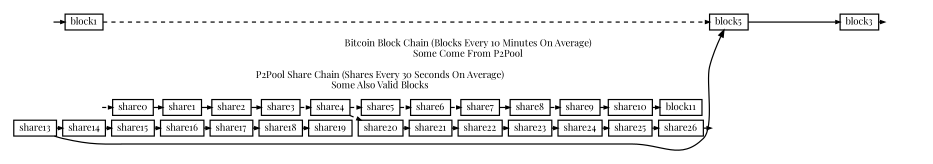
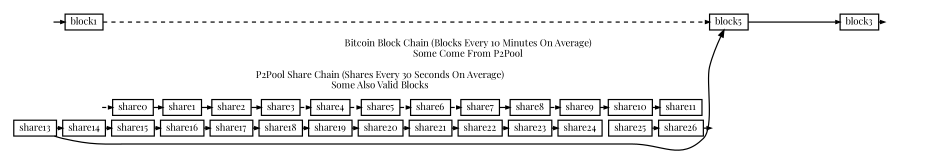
node "block11": label "block11" -> "share11"
edge "share4" -> "share20": now "share19" -> "share20"
edge "share24" -> "share25": removed
